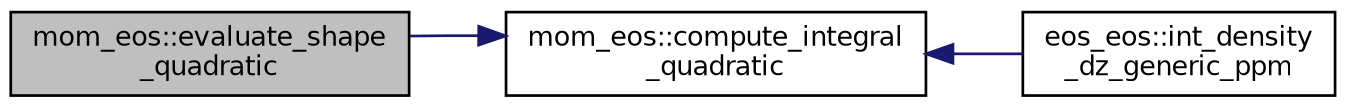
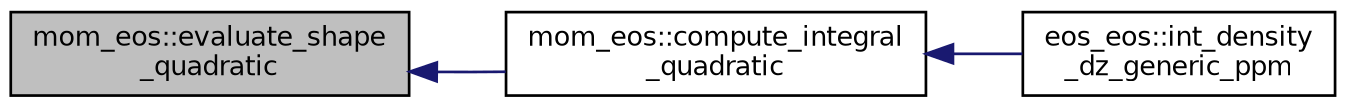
edge "mom_eos::evaluate_shape _quadratic" -> "mom_eos::compute_integral _quadratic": reversed
